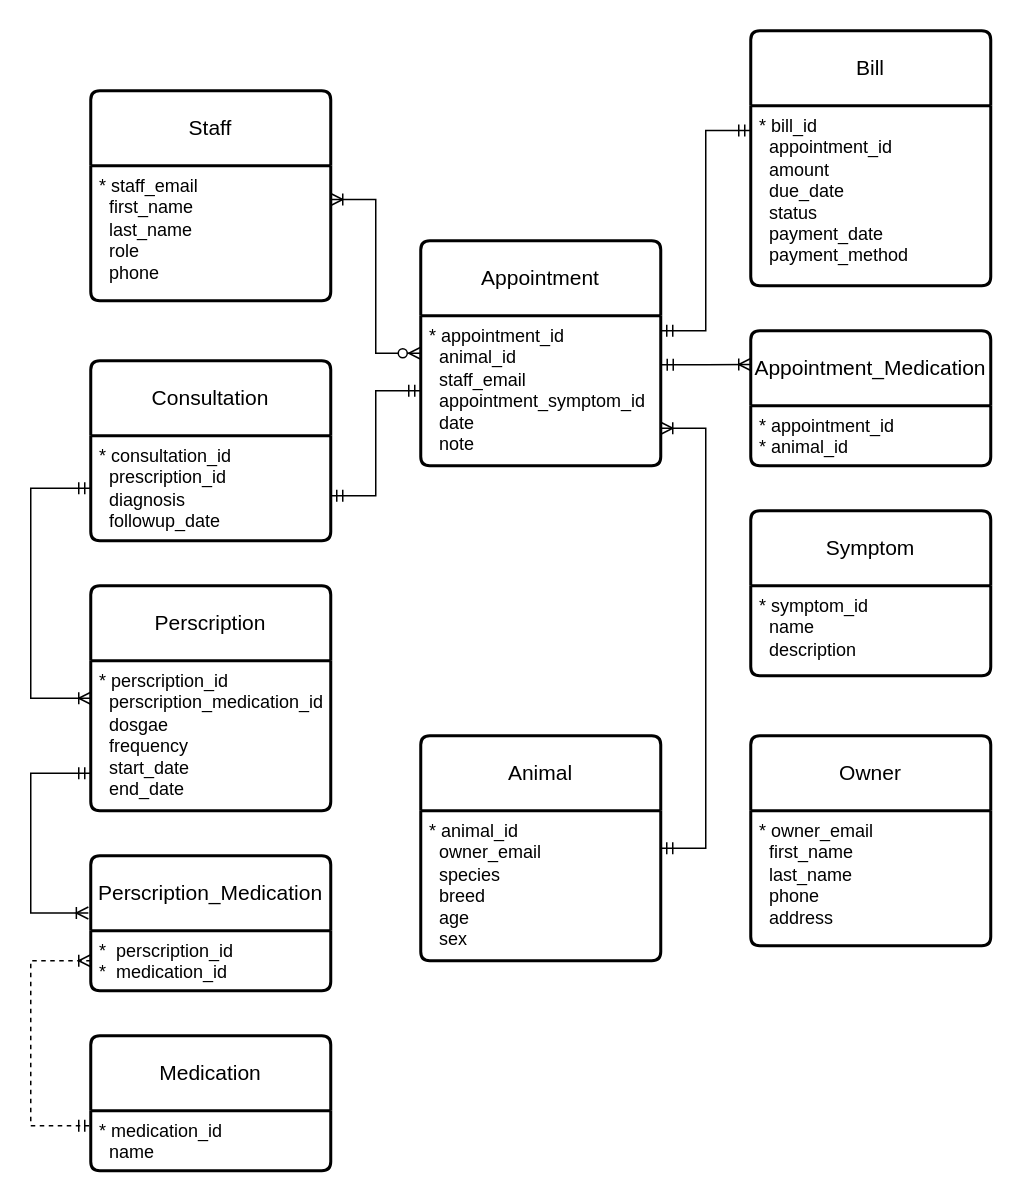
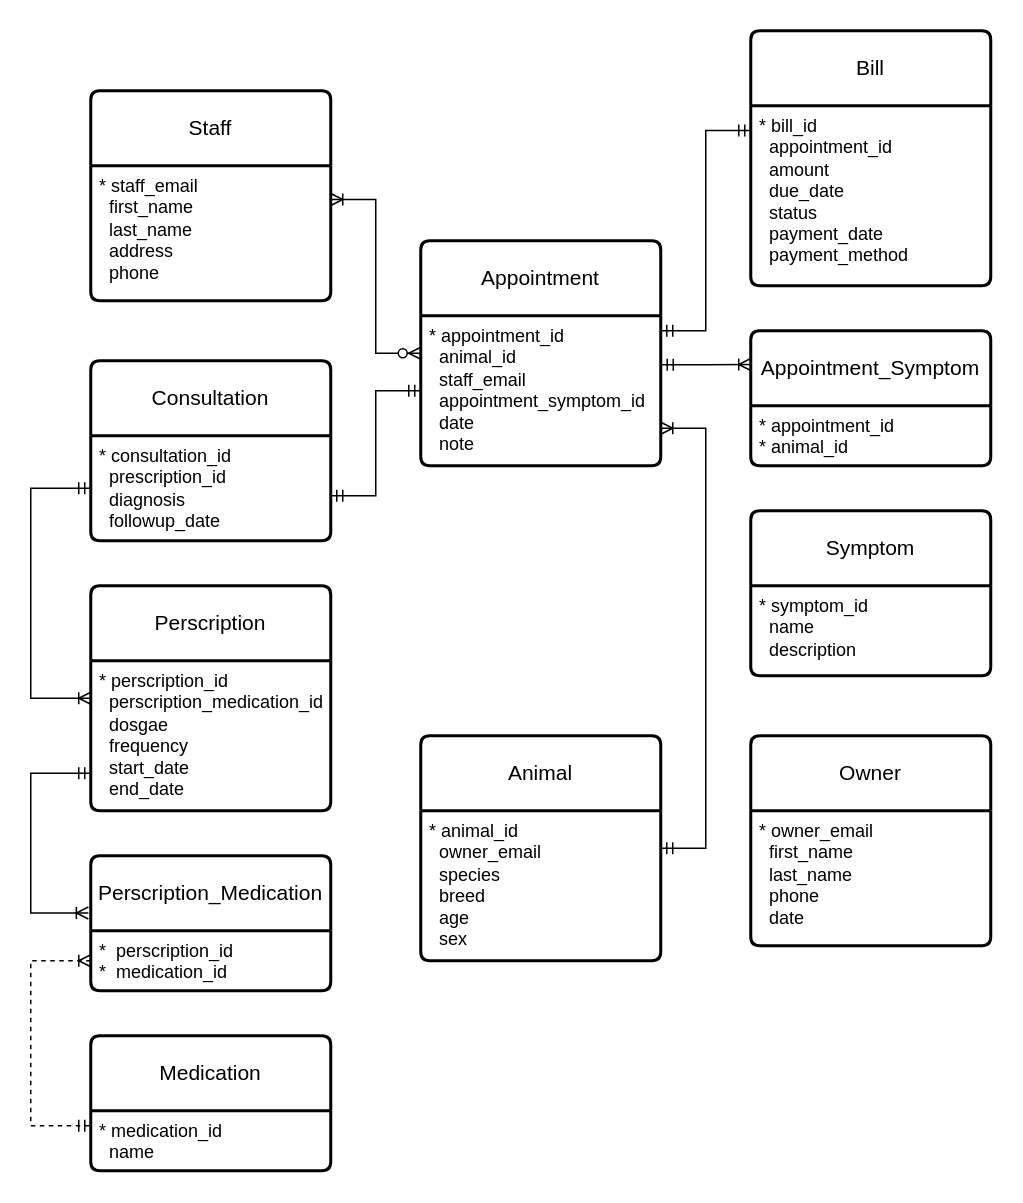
node "* staff_email first_name last_name role phone": label "* staff_email first_name last_name role phone" -> "* staff_email first_name last_name address phone"
node "Appointment_Medication": label "Appointment_Medication" -> "Appointment_Symptom"
node "* owner_email first_name last_name phone address": label "* owner_email first_name last_name phone address" -> "* owner_email first_name last_name phone date"
